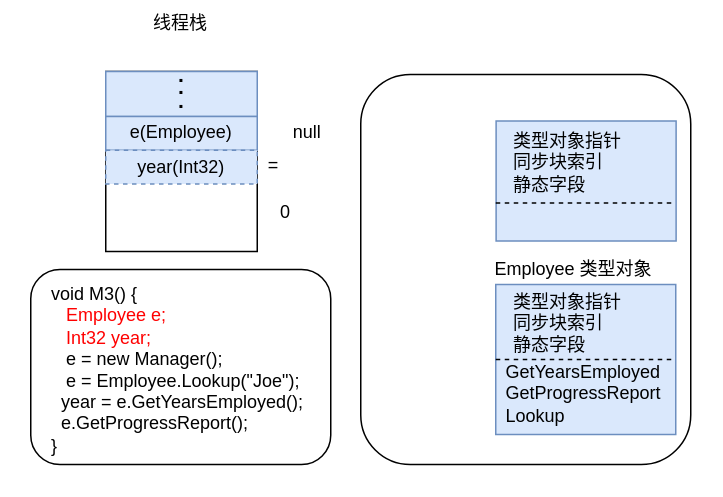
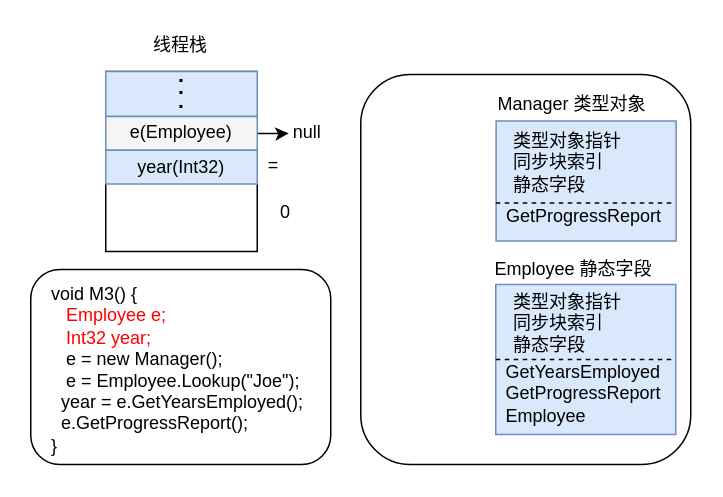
node "线程栈": moved (181, 23) -> (181, 46)
node "Manager 类型对象": added
node "e(Employee)": fillcolor #dae8fc -> #f5f5f5
edge "e(Employee)" -> "year(Int32)": now "e(Employee)" -> "null"
node "year(Int32)": style dashed -> solid
node "GetProgressReport": added
node "Employee 类型对象": label "Employee 类型对象" -> "Employee 静态字段"
node "GetYearsEmployed GetProgressReport Lookup": label "GetYearsEmployed GetProgressReport Lookup" -> "GetYearsEmployed GetProgressReport Employee"
